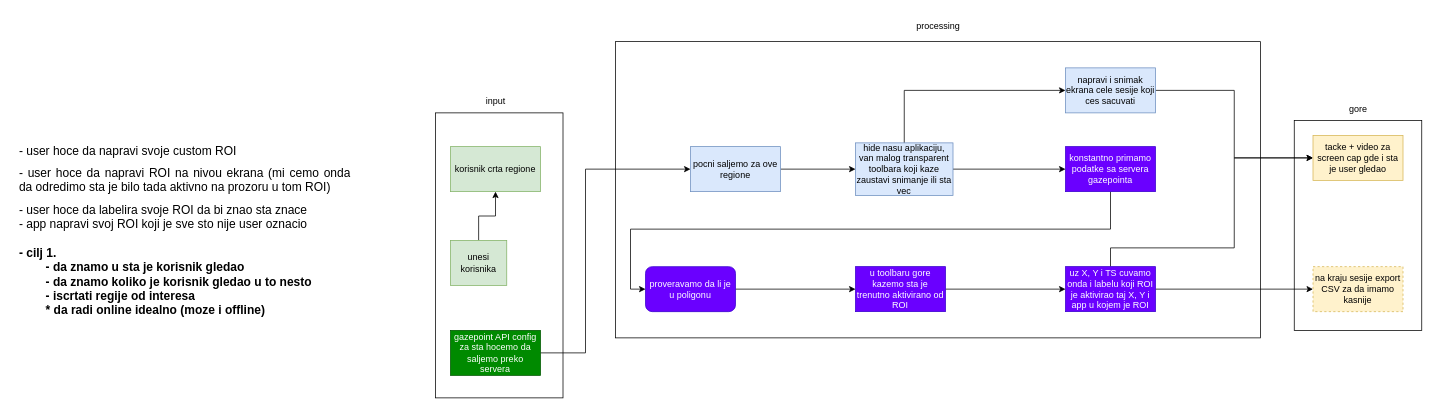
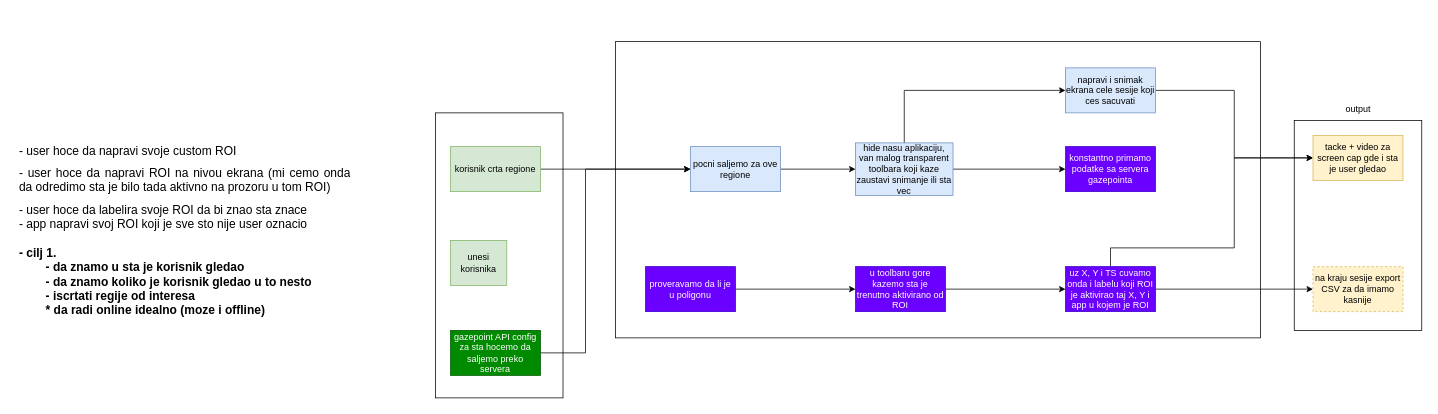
node "processing": removed
node "input": removed
node "gore": label "gore" -> "output"
edge "korisnik crta regione" -> "pocni saljemo za ove regione": added
edge "unesi korisnika" -> "korisnik crta regione": removed
edge "konstantno primamo podatke sa servera gazepointa" -> "proveravamo da li je u poligonu": removed
node "proveravamo da li je u poligonu": shape rounded rectangle -> rectangle
